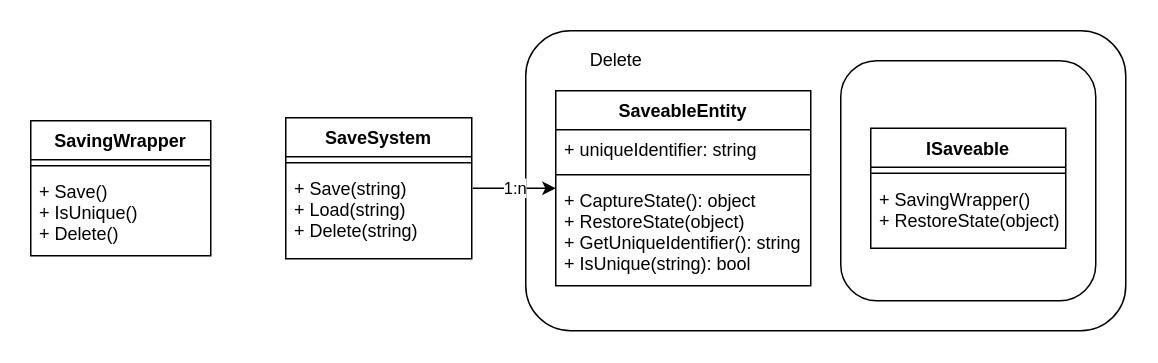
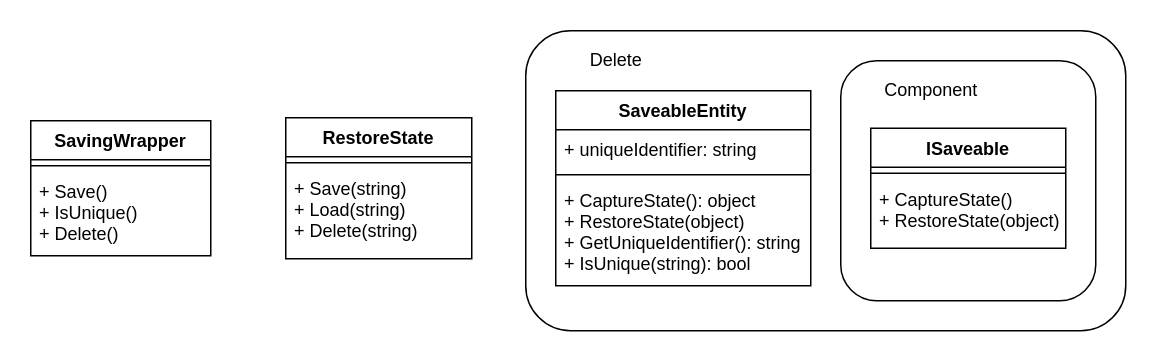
node "Component": added
node "SaveSystem": label "SaveSystem" -> "RestoreState"
edge "+ Save(string) + Load(string) + Delete(string)" -> "SaveableEntity": removed, label "1:n"
node "+ SavingWrapper() + RestoreState(object)": label "+ SavingWrapper() + RestoreState(object)" -> "+ CaptureState() + RestoreState(object)"
